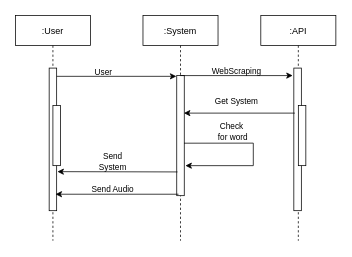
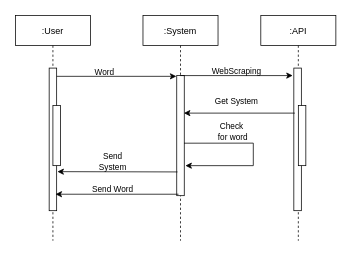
node "User": label "User" -> "Word"
node "Send Audio": label "Send Audio" -> "Send Word"
